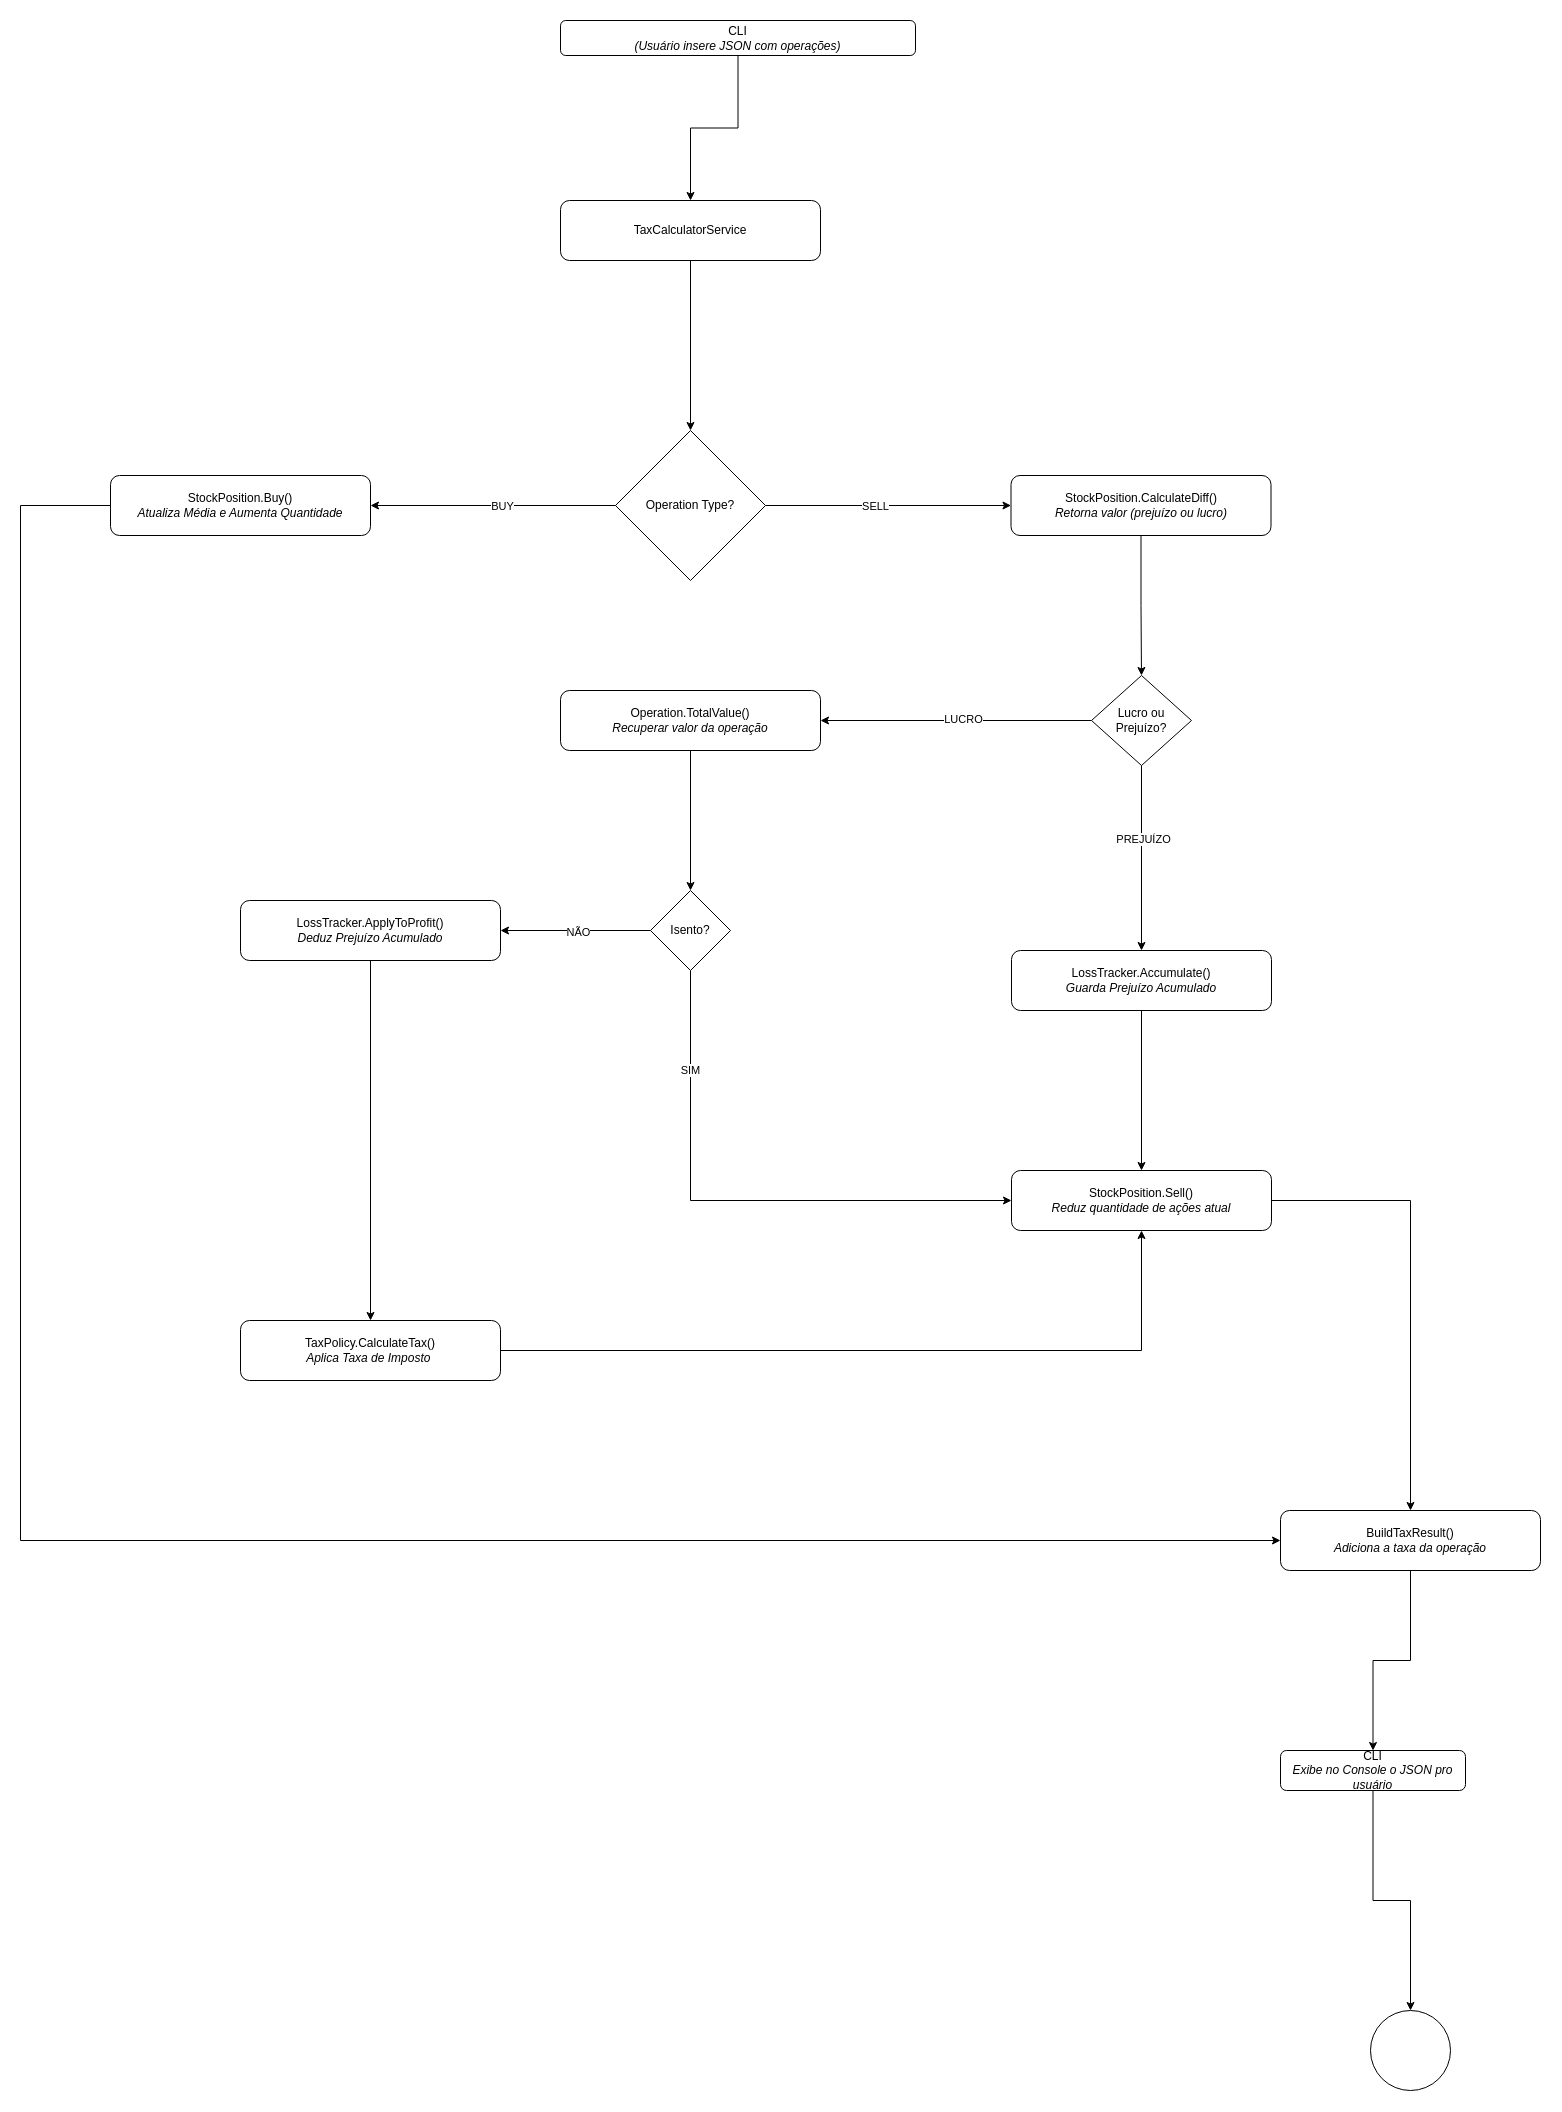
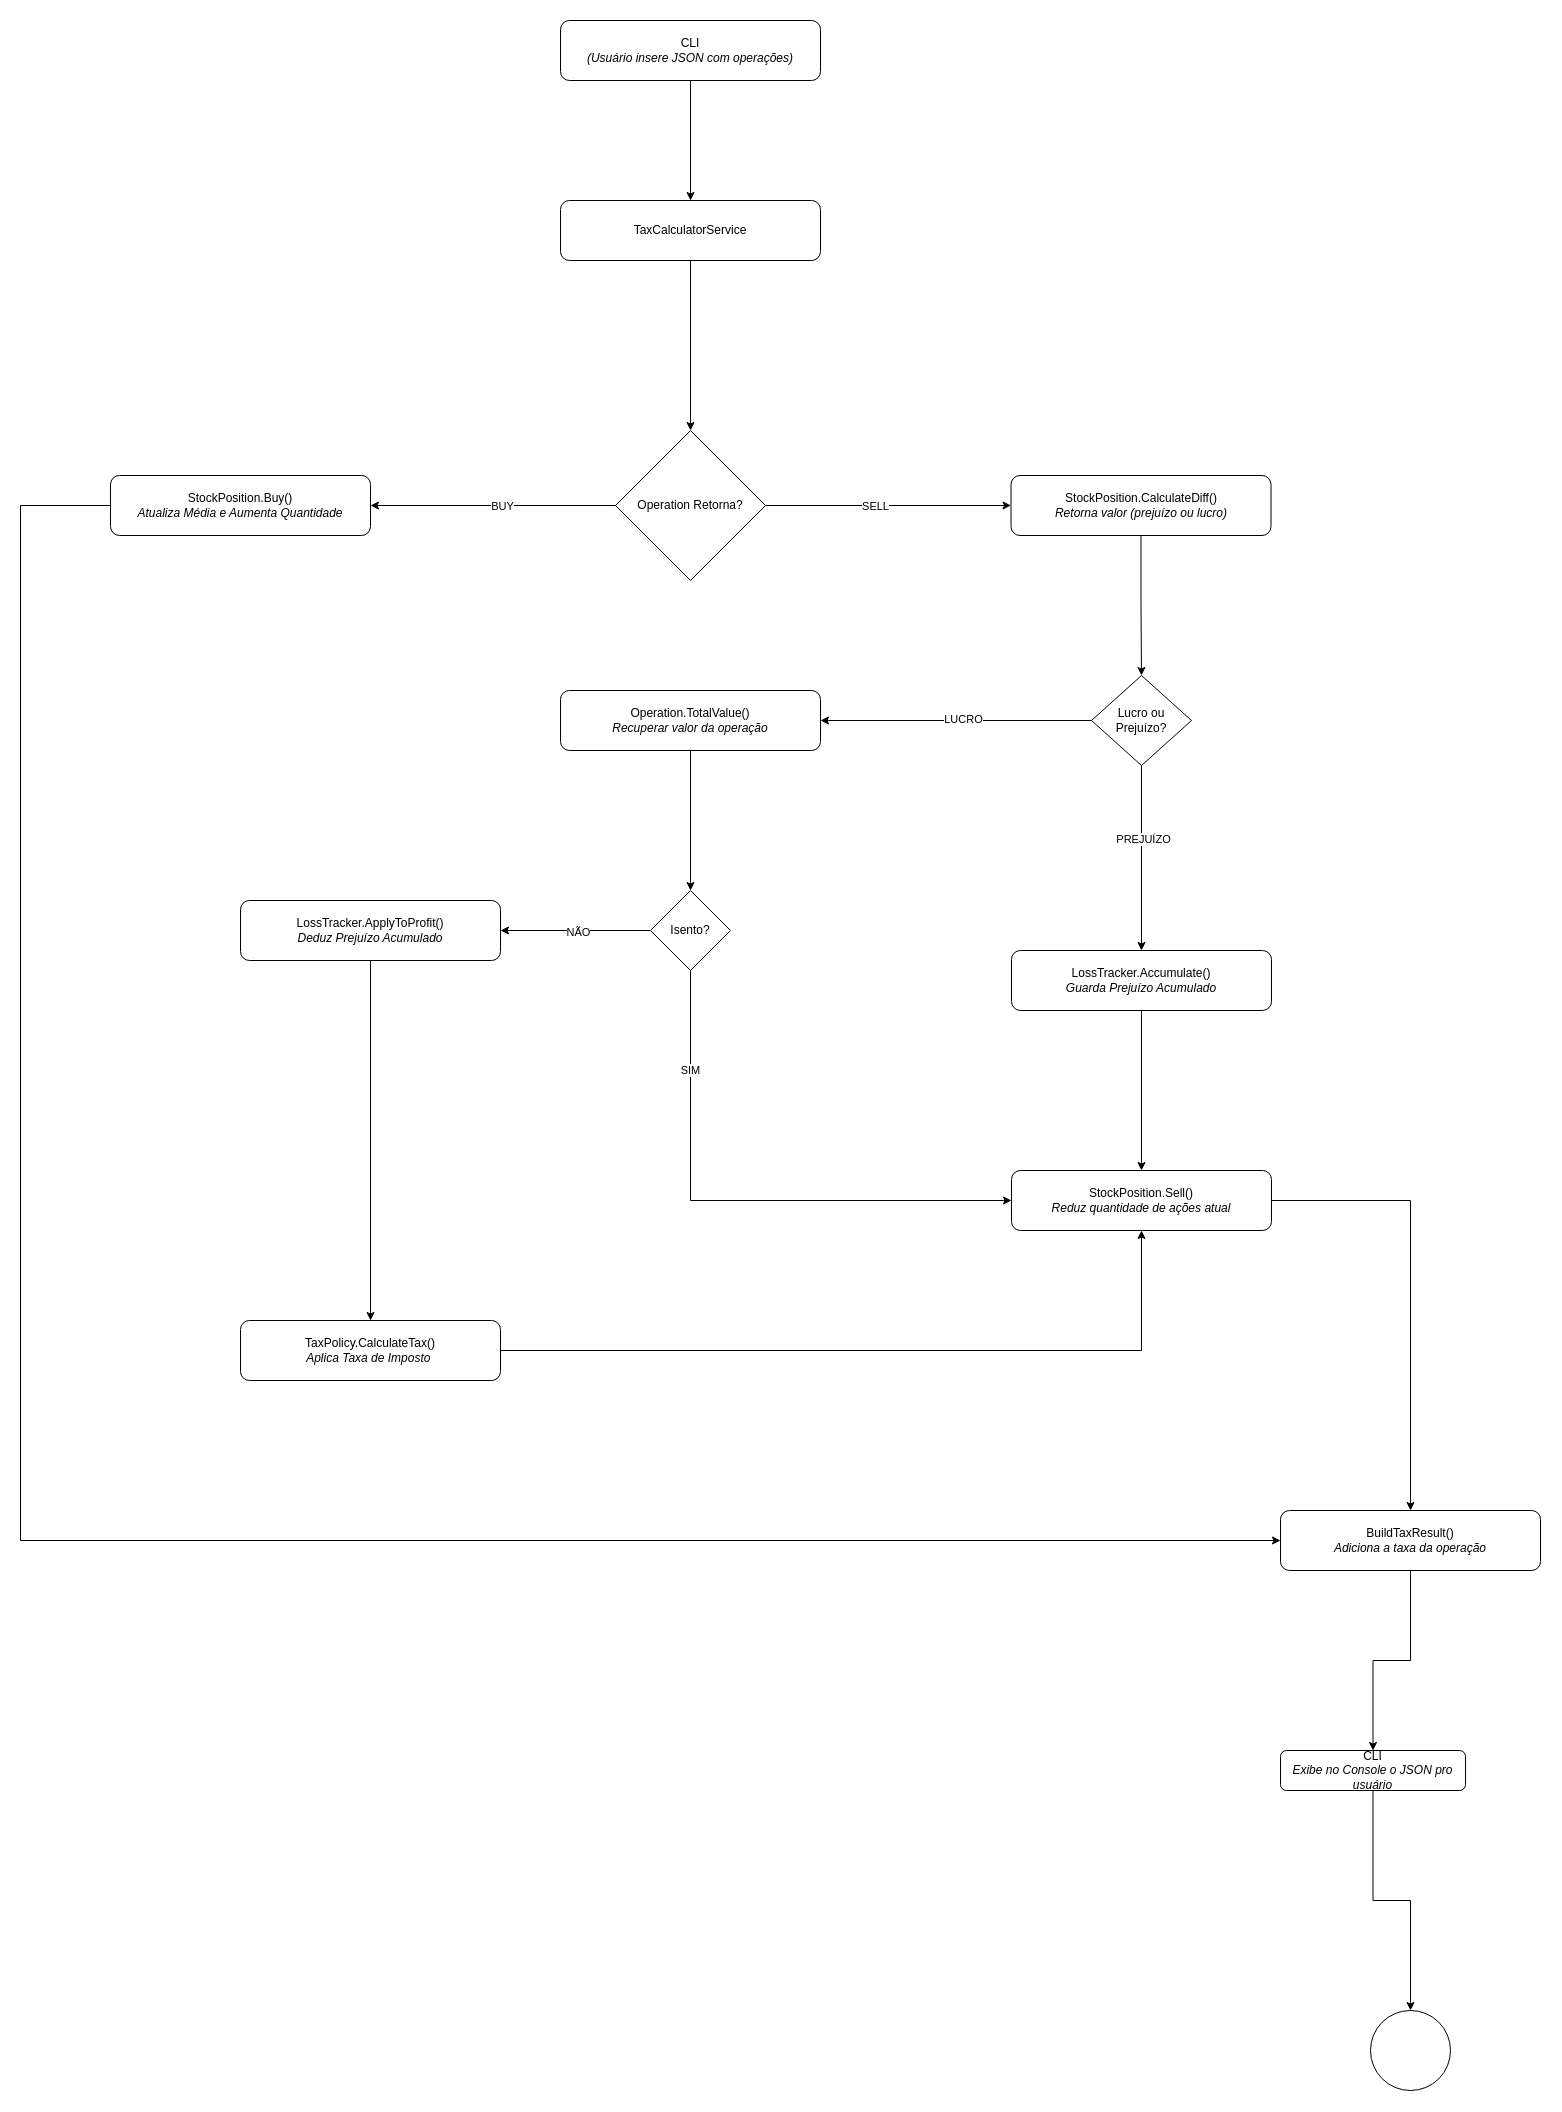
node "CLI (Usuário insere JSON com operações)": size 355x35 -> 260x60
node "Operation Type?": label "Operation Type?" -> "Operation Retorna?"
